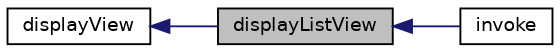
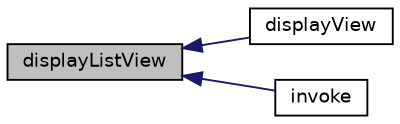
edge "displayListView" -> "displayView": reversed
